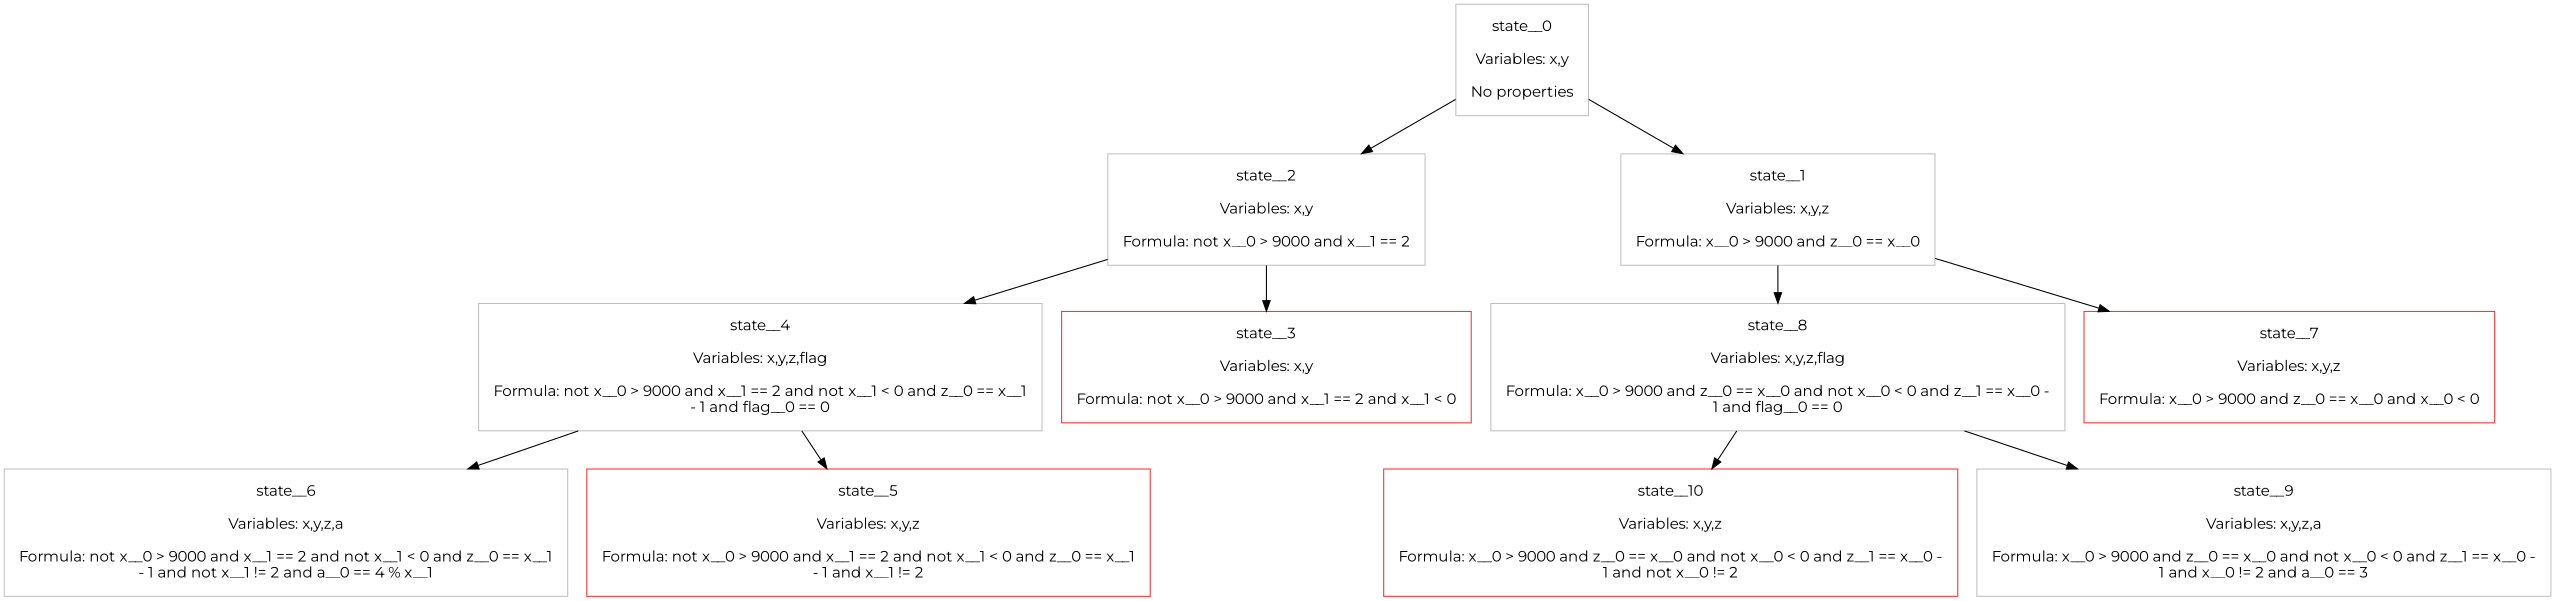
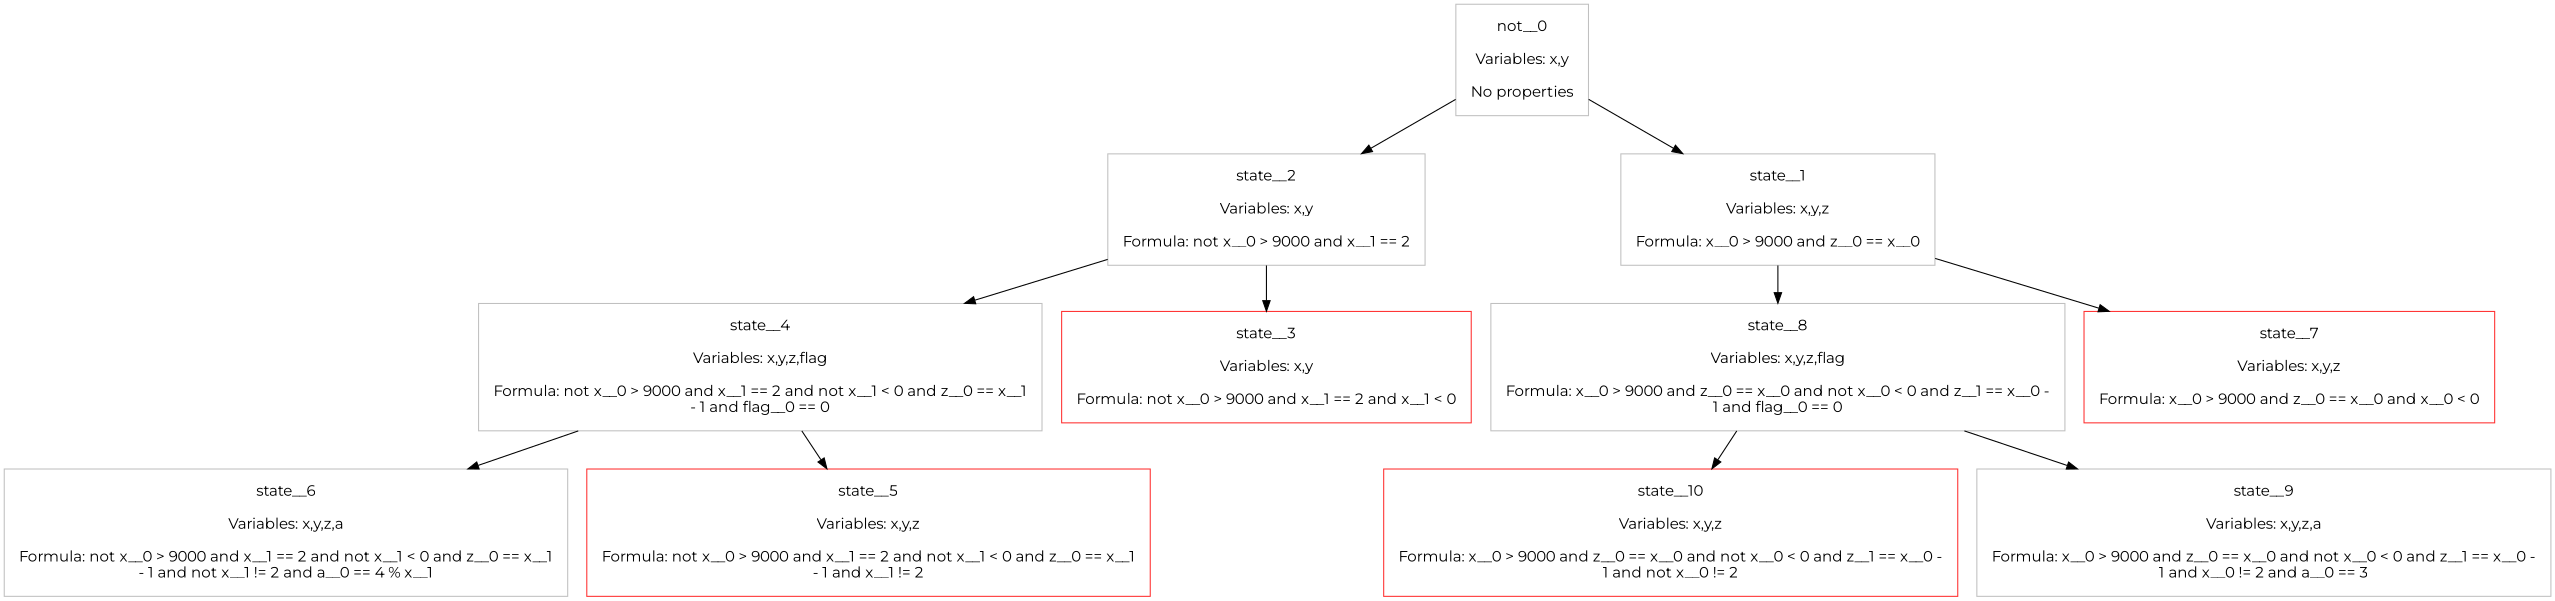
node "state__0 Variables: x,y No properties": label "state__0 Variables: x,y No properties" -> "not__0 Variables: x,y No properties"
